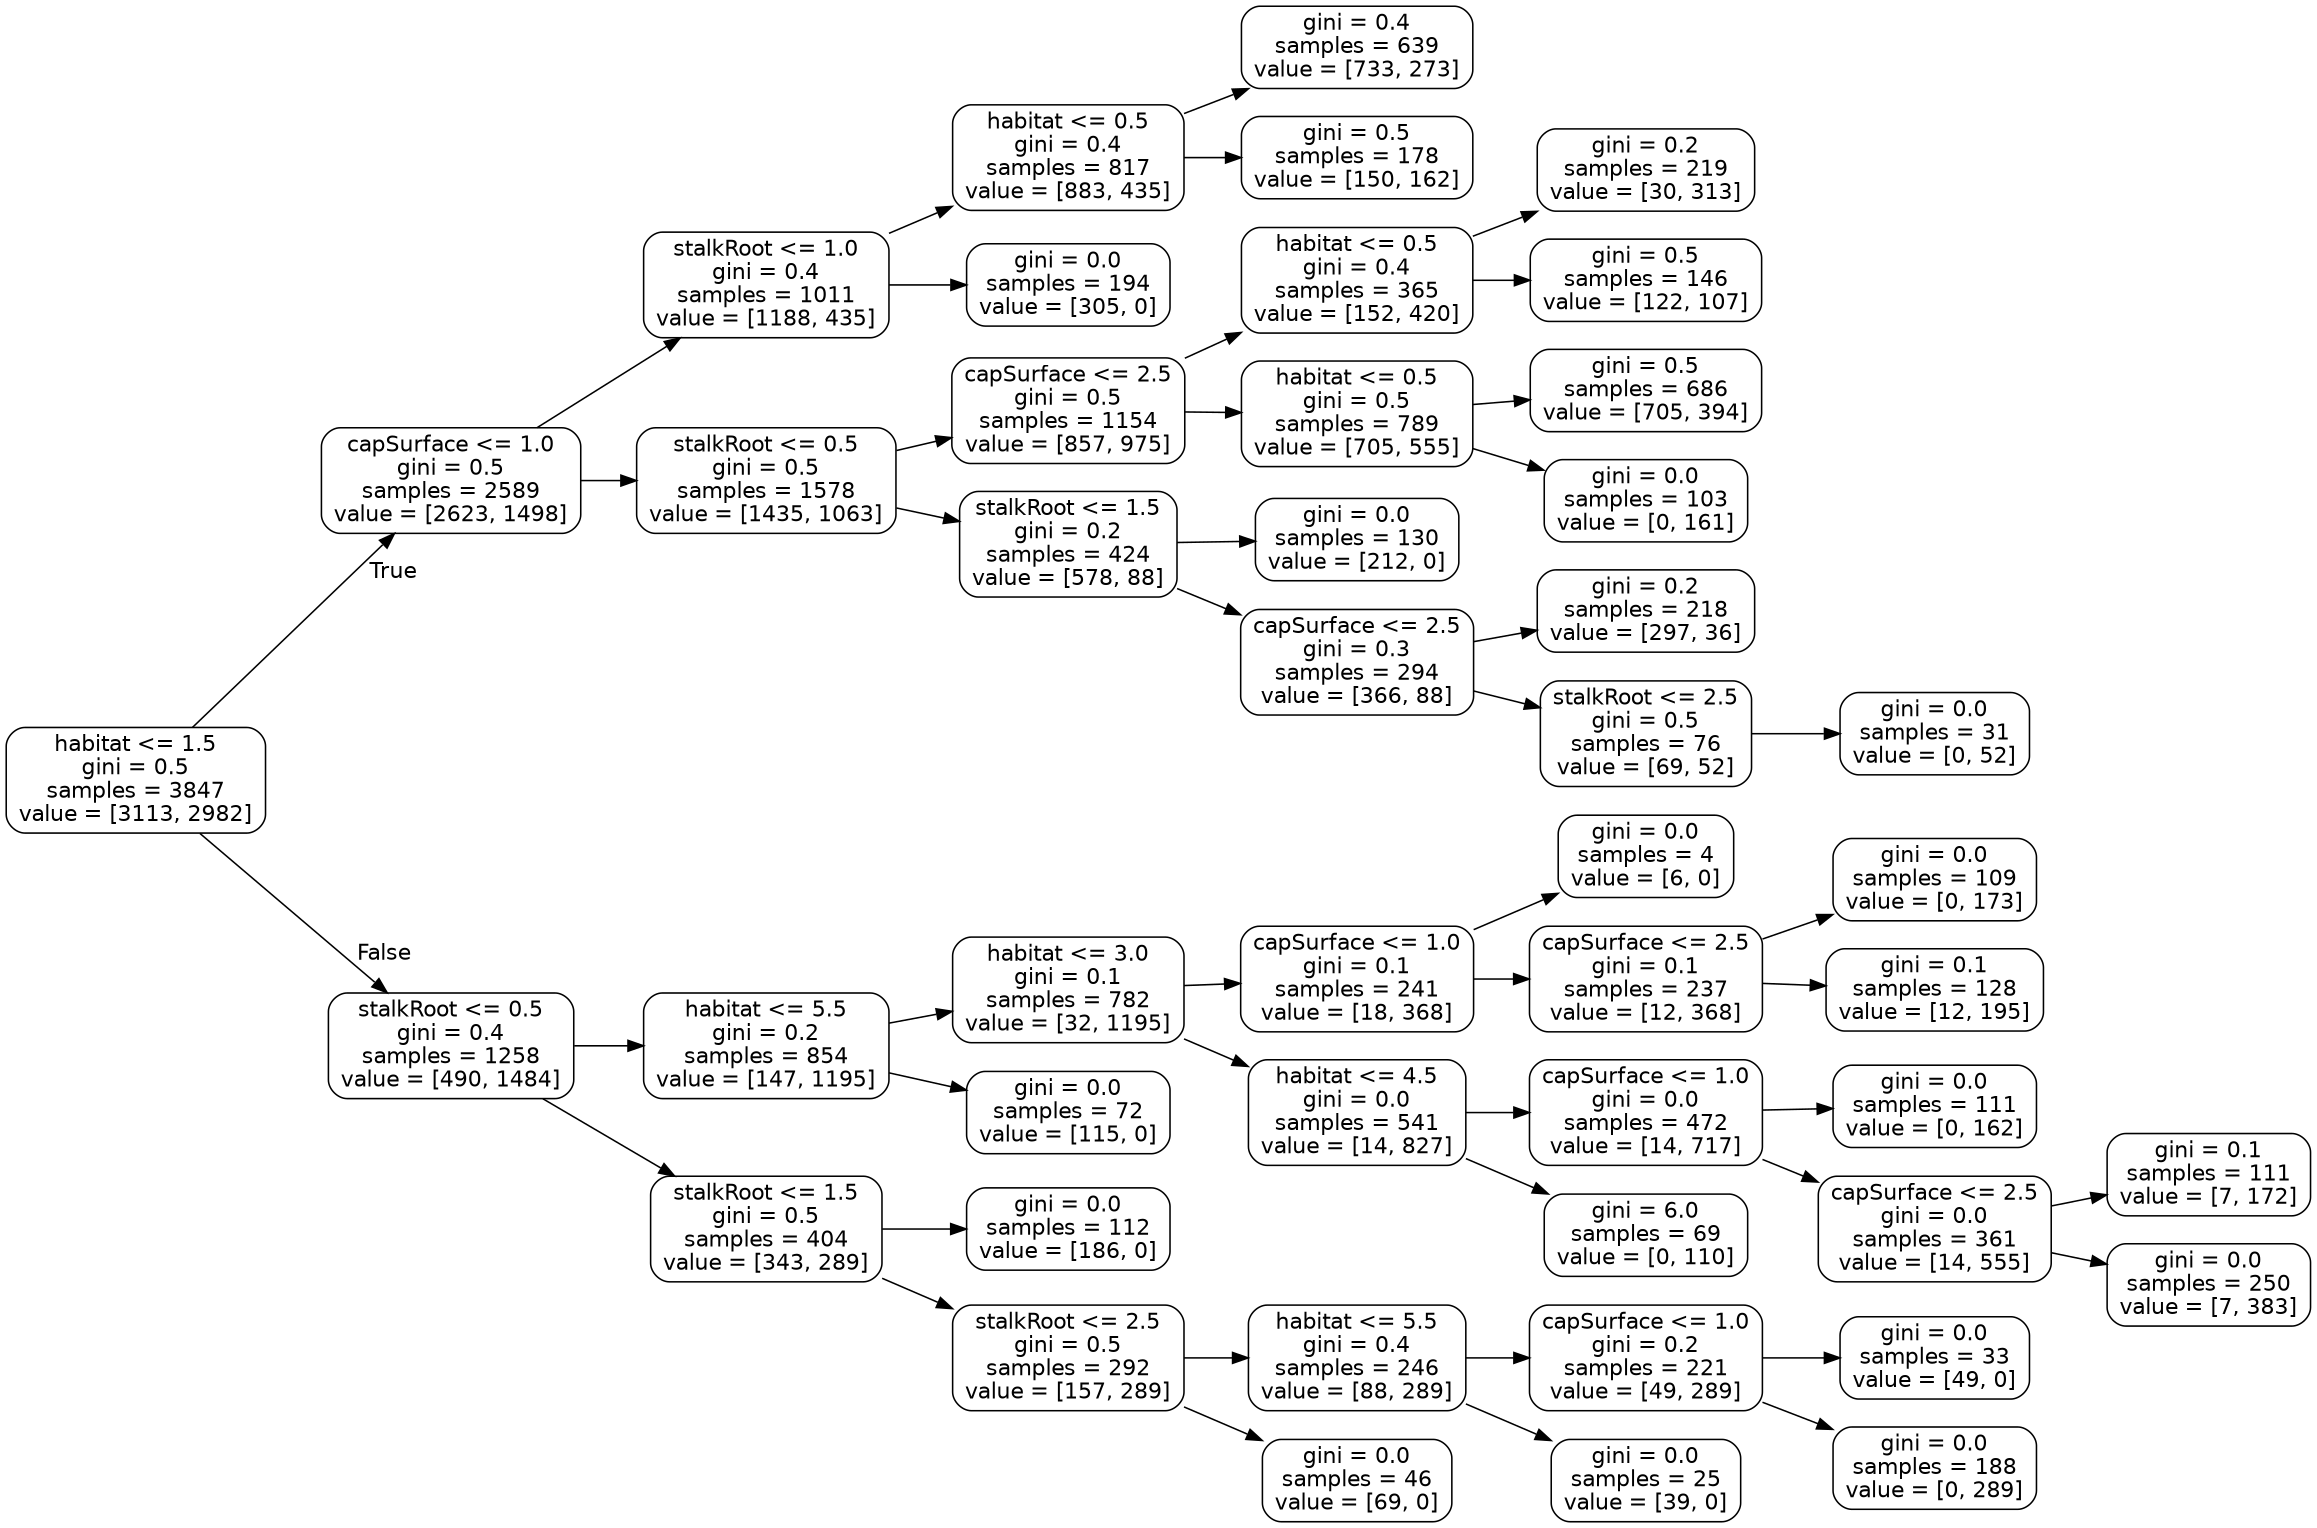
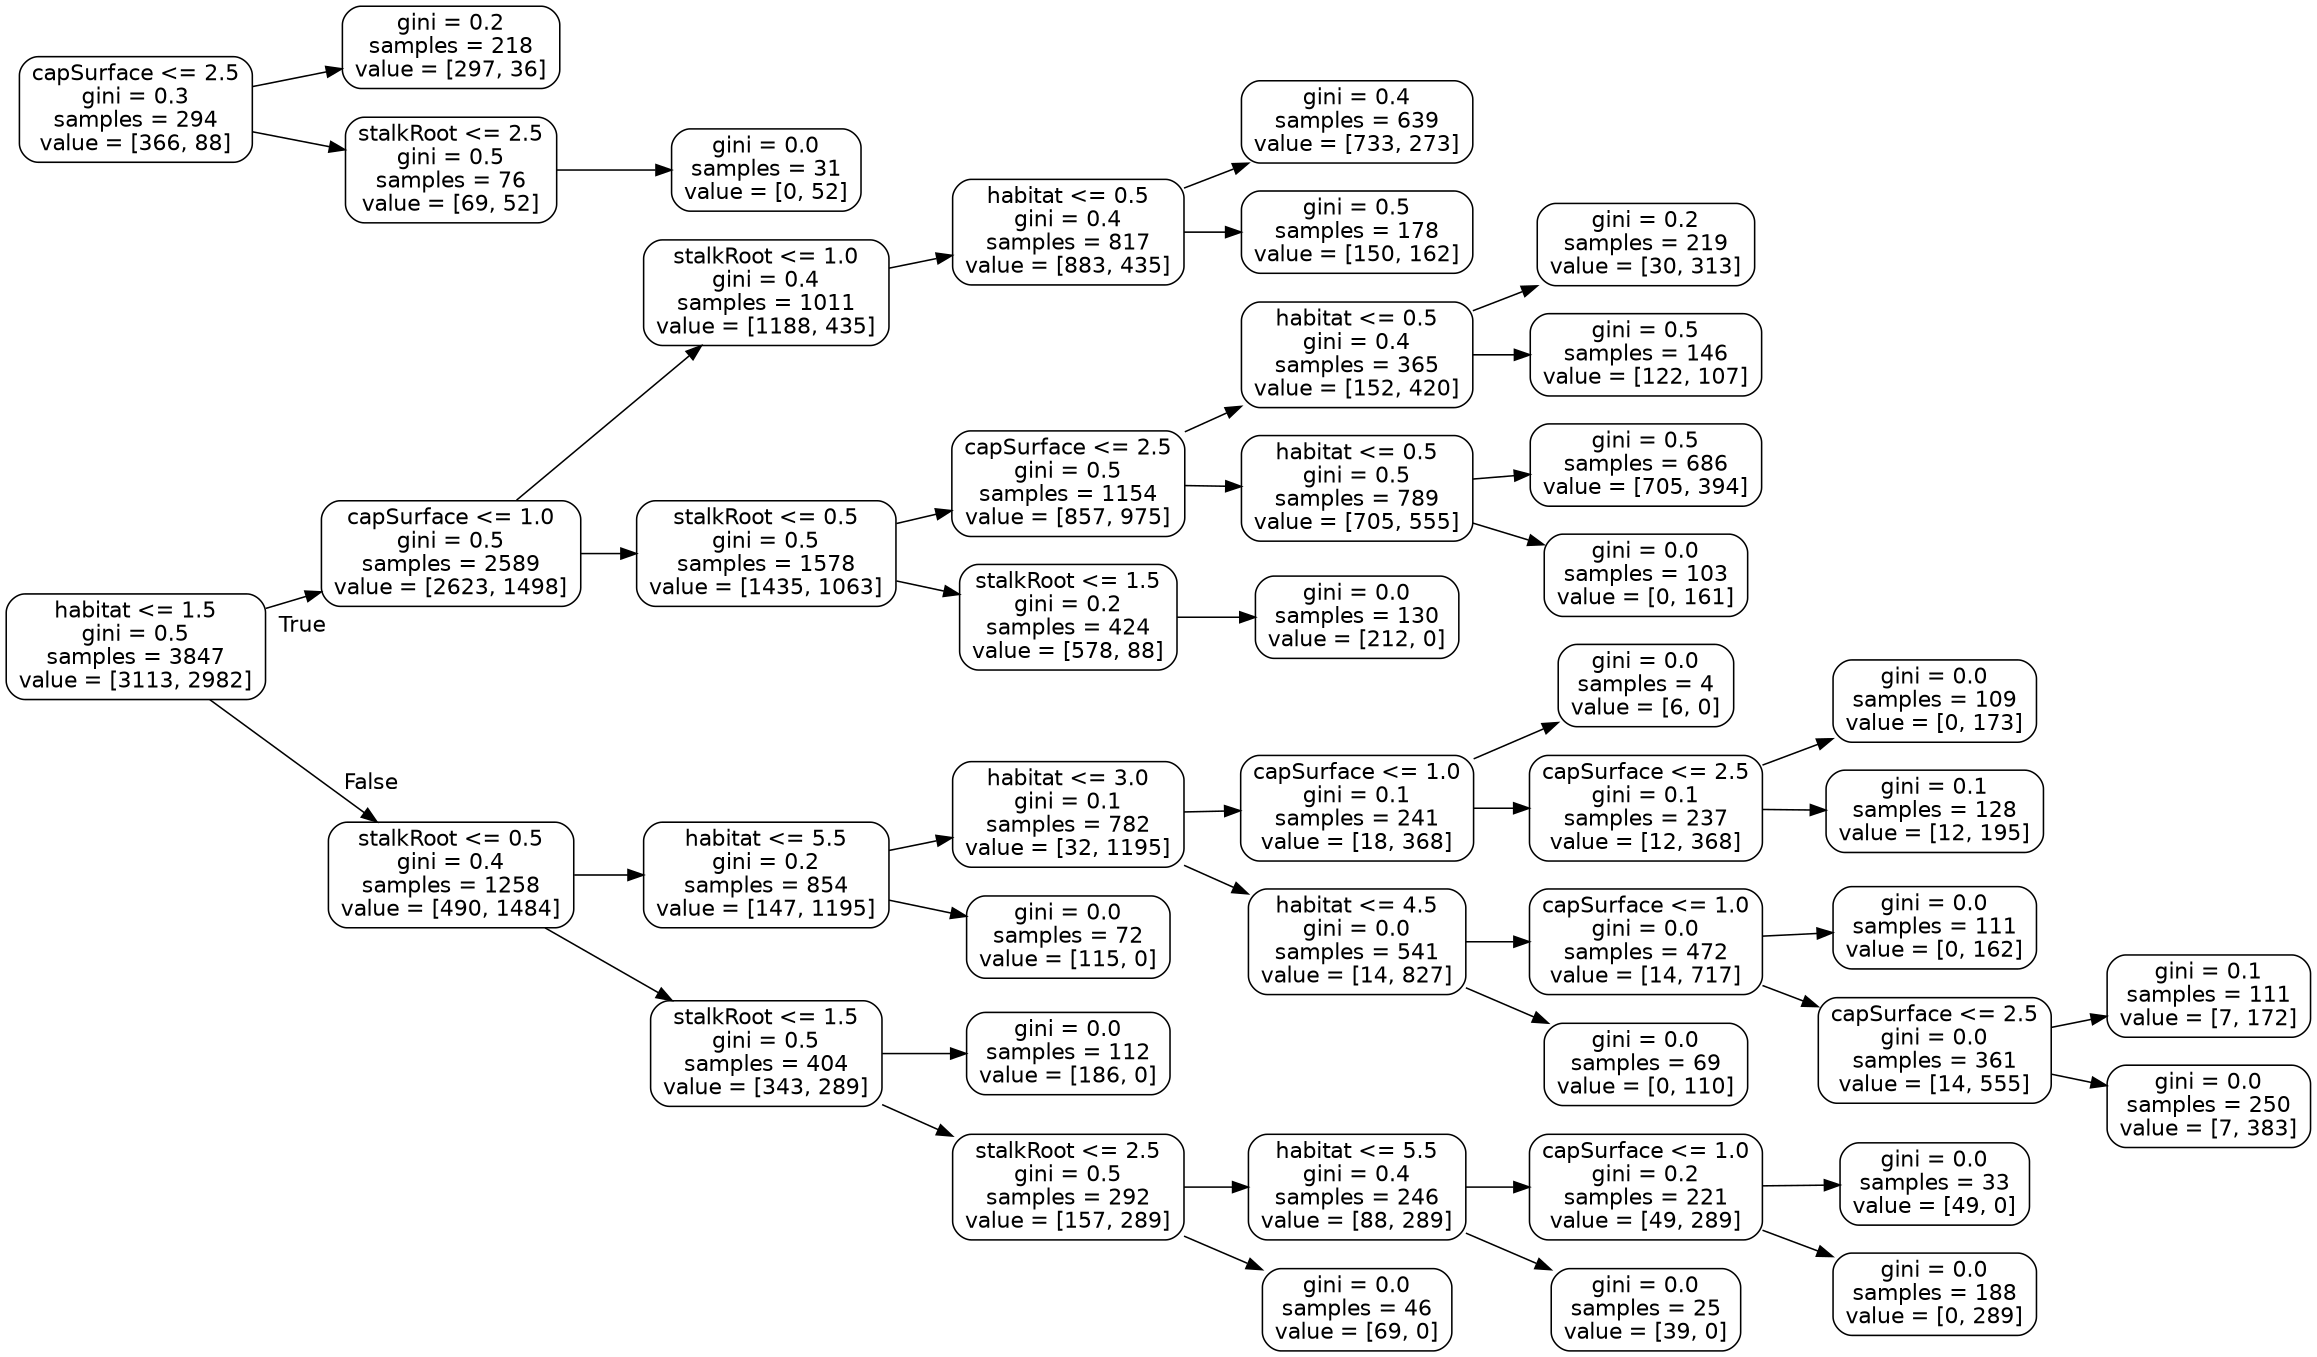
node "gini = 0.0 samples = 194 value = [305, 0]": removed
edge "stalkRoot <= 1.5 gini = 0.2 samples = 424 value = [578, 88]" -> "capSurface <= 2.5 gini = 0.3 samples = 294 value = [366, 88]": removed
node "gini = 6.0 samples = 69 value = [0, 110]": label "gini = 6.0 samples = 69 value = [0, 110]" -> "gini = 0.0 samples = 69 value = [0, 110]"
